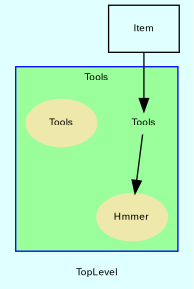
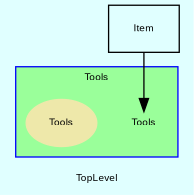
node "Hmmer": removed
